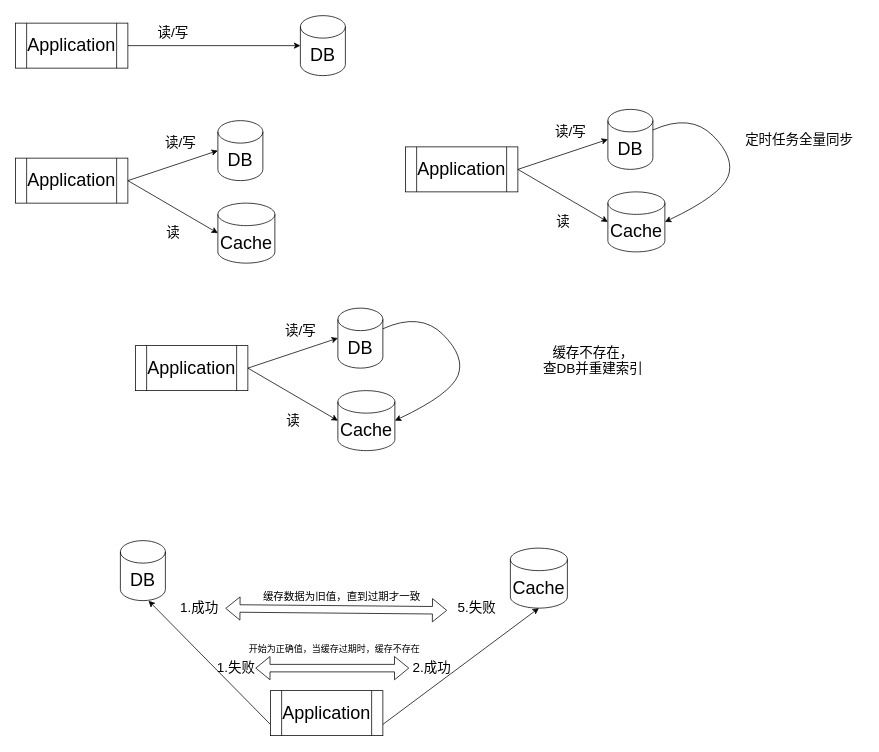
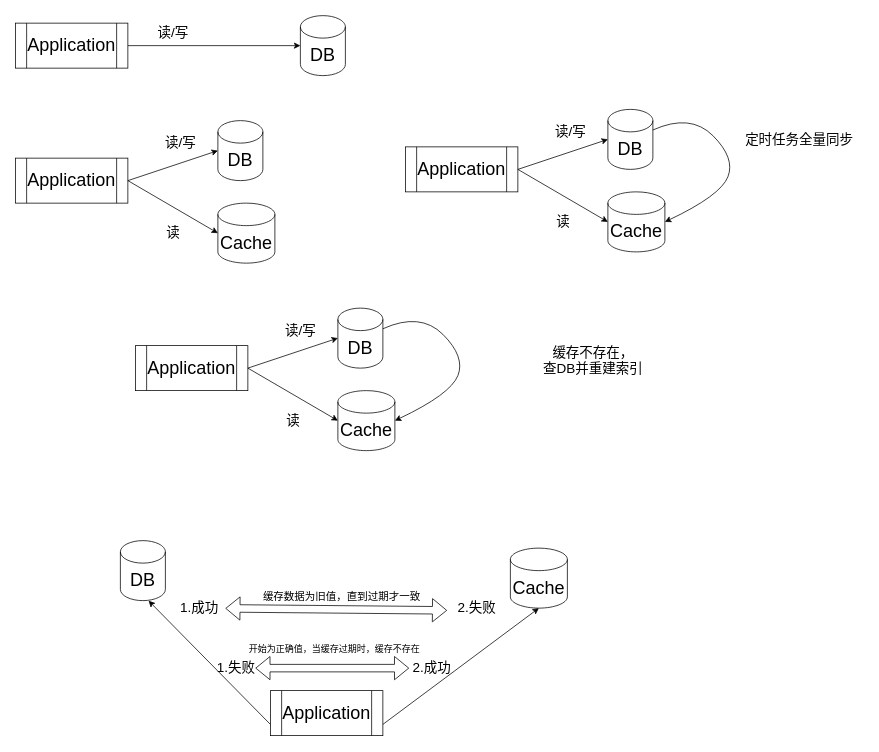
node "5.失败": label "5.失败" -> "2.失败"
